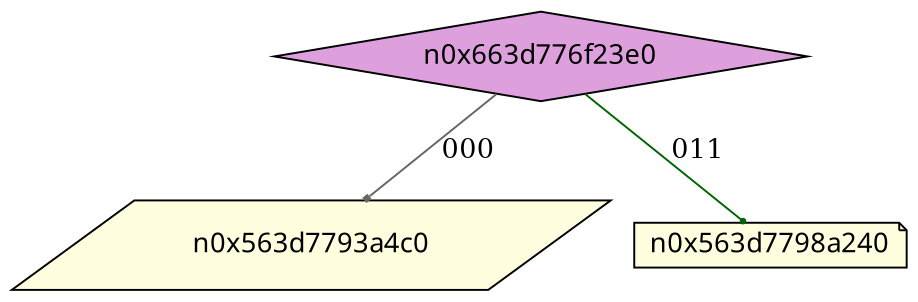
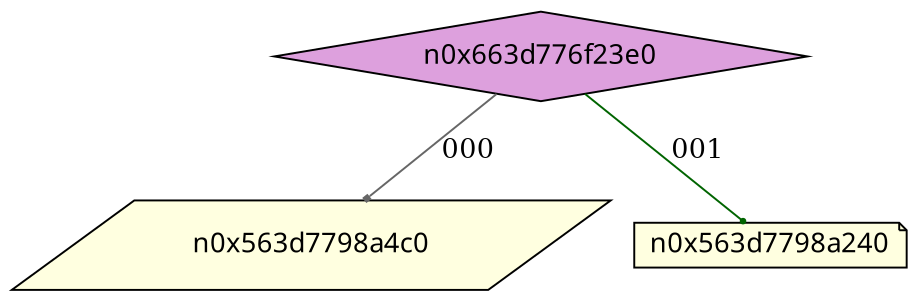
edge "n0x663d776f23e0" -> "n0x563d7798a240": label "011" -> "001"
node "n0x563d7793a4c0": label "n0x563d7793a4c0" -> "n0x563d7798a4c0"
